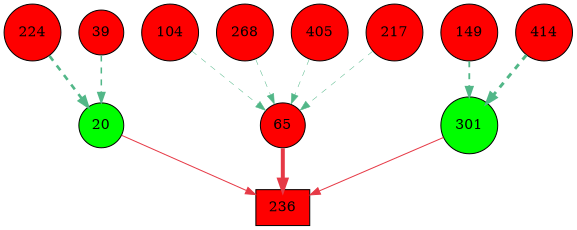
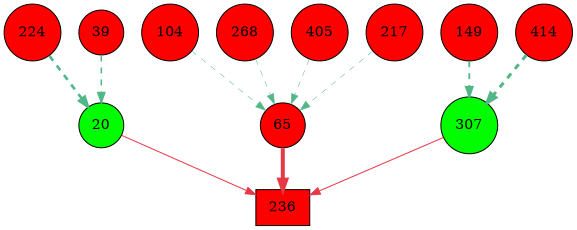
node "301": label "301" -> "307"
